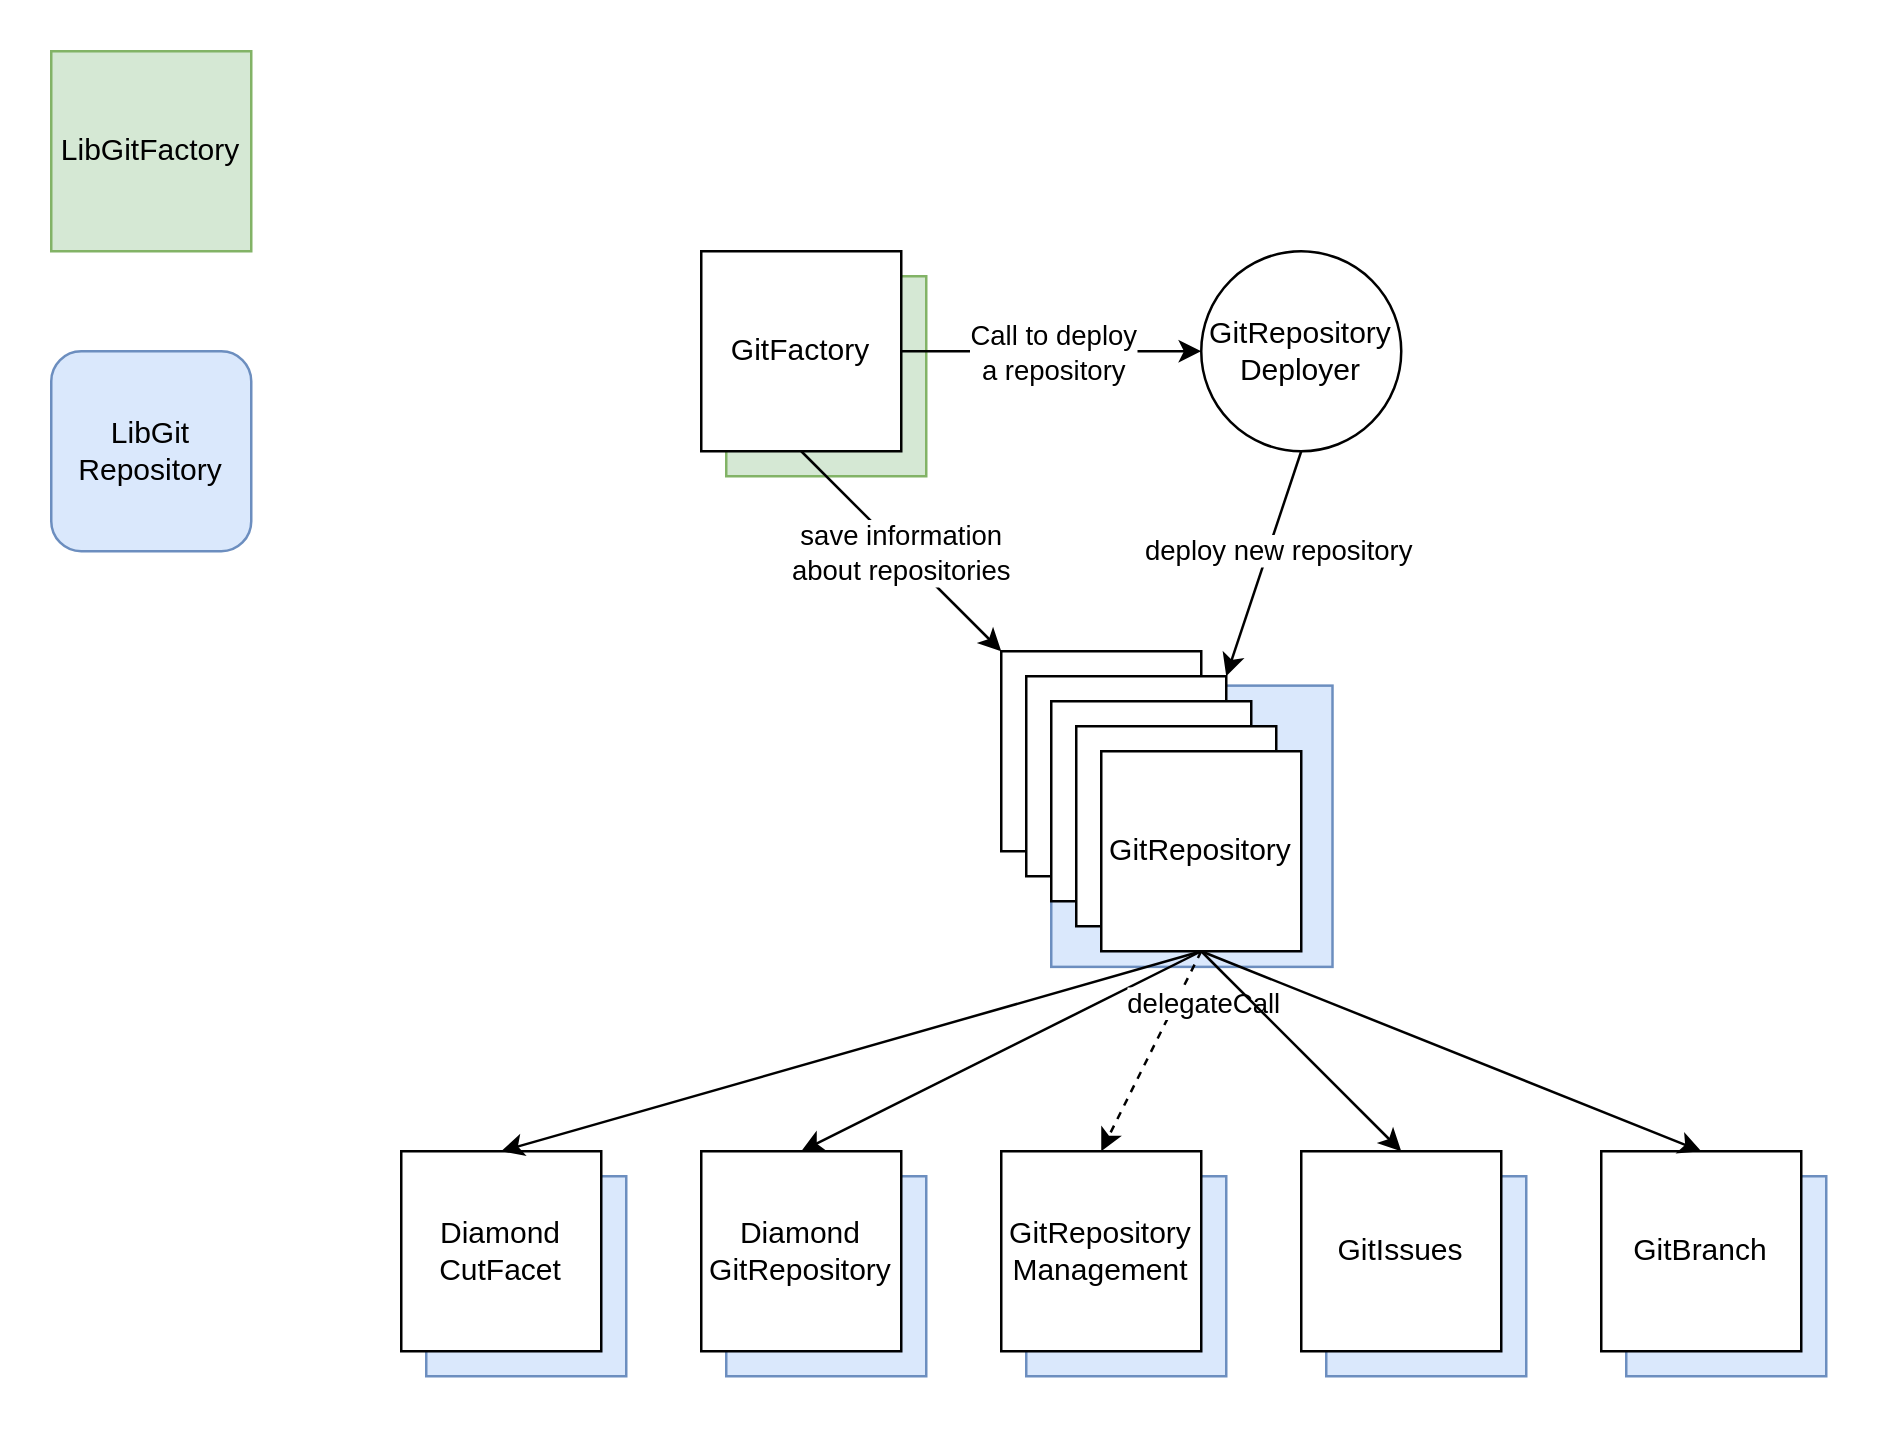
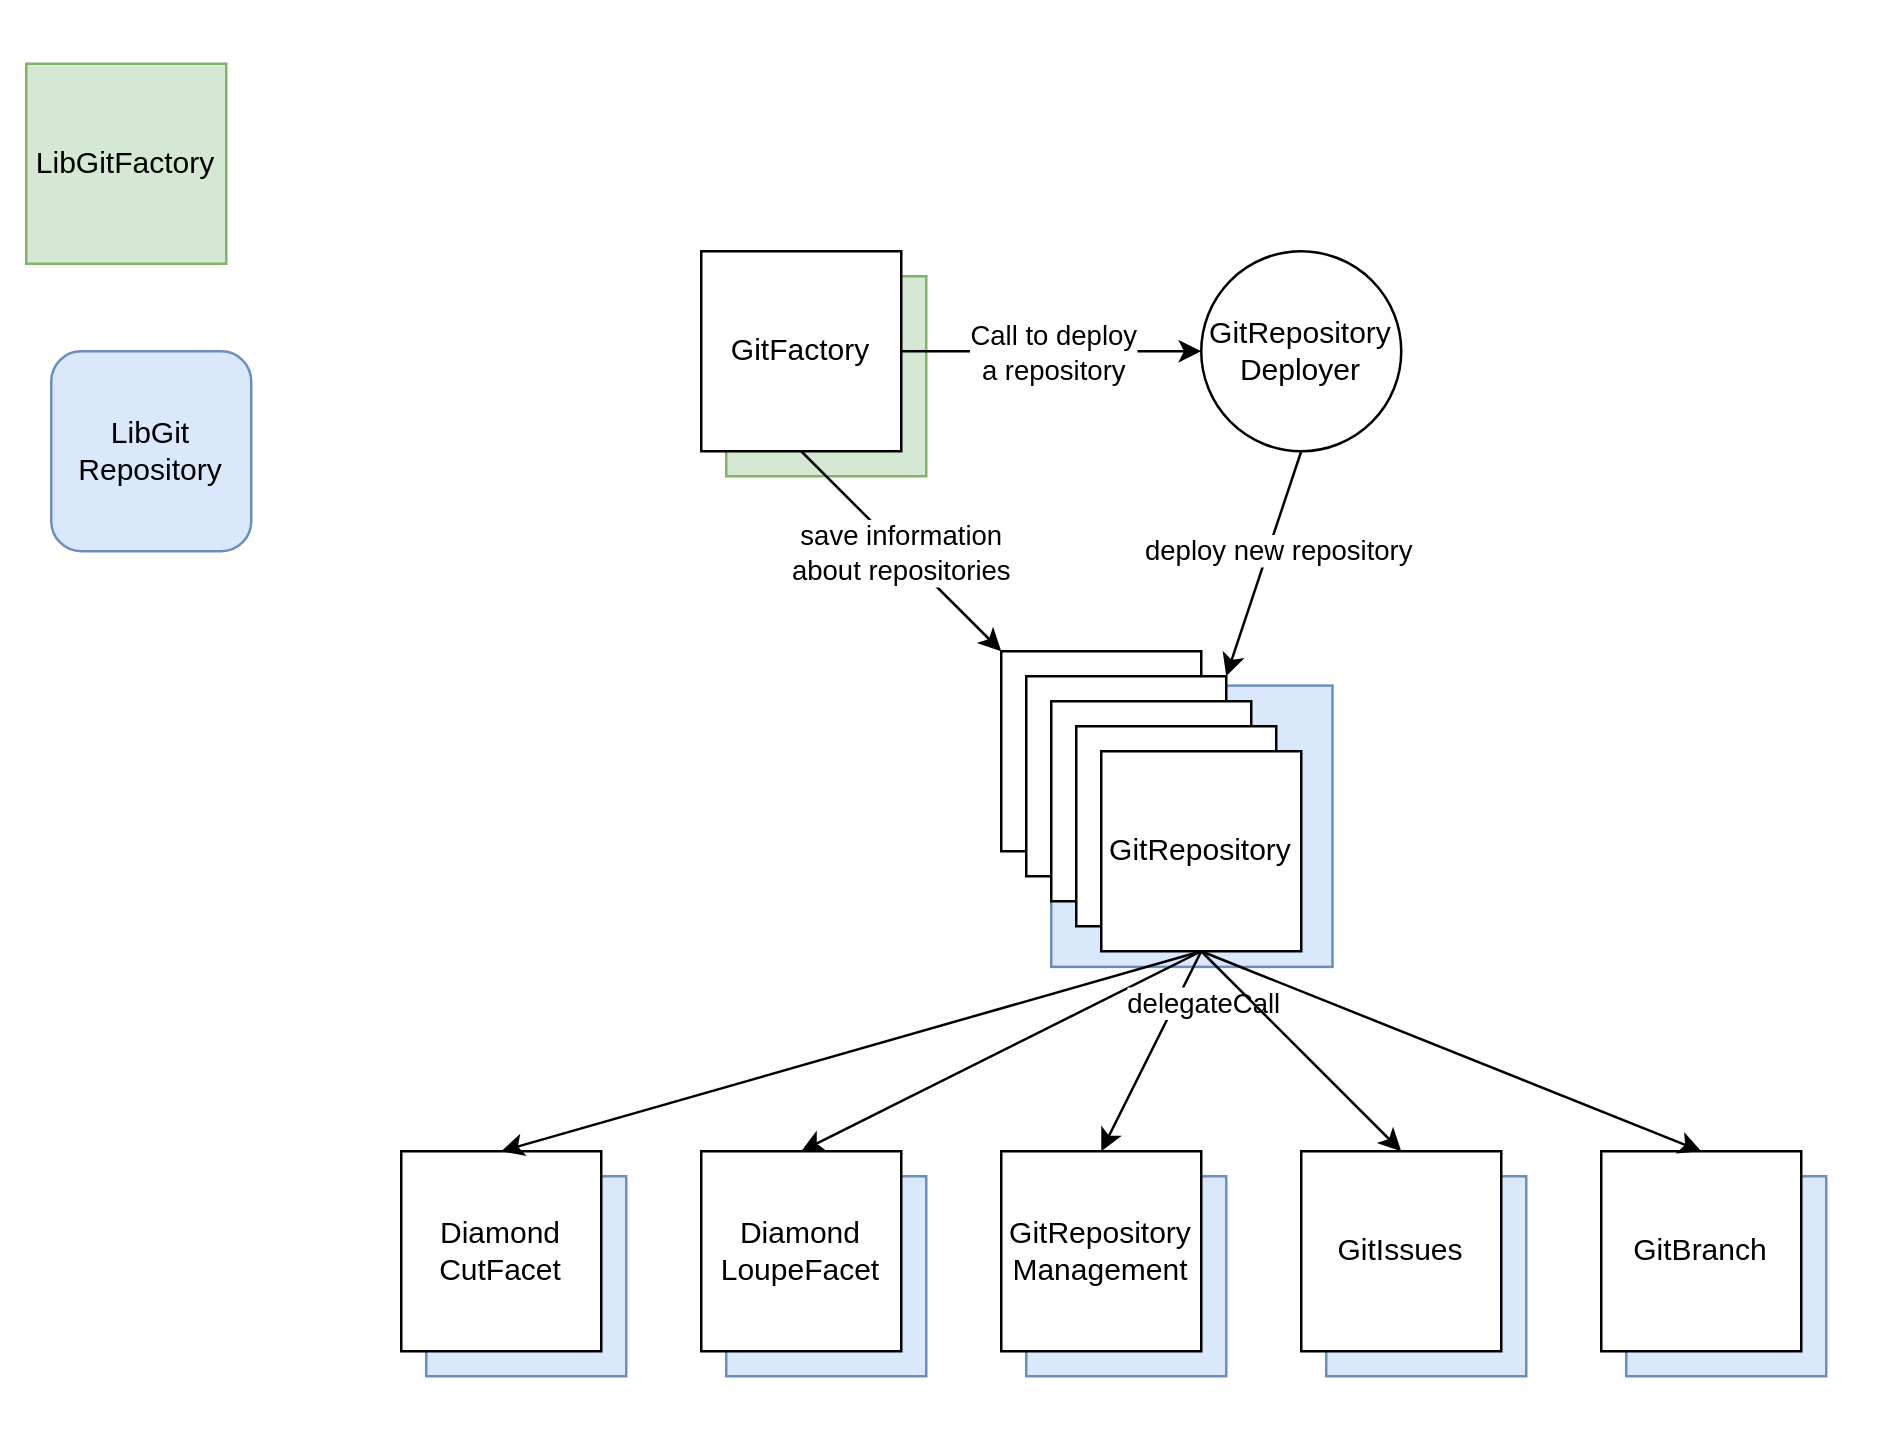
node "LibGitFactory": moved (151, 151) -> (126, 164)
edge "GitRepository" -> "GitRepository Management": style dashed -> solid
node "Diamond GitRepository": label "Diamond GitRepository" -> "Diamond LoupeFacet"
